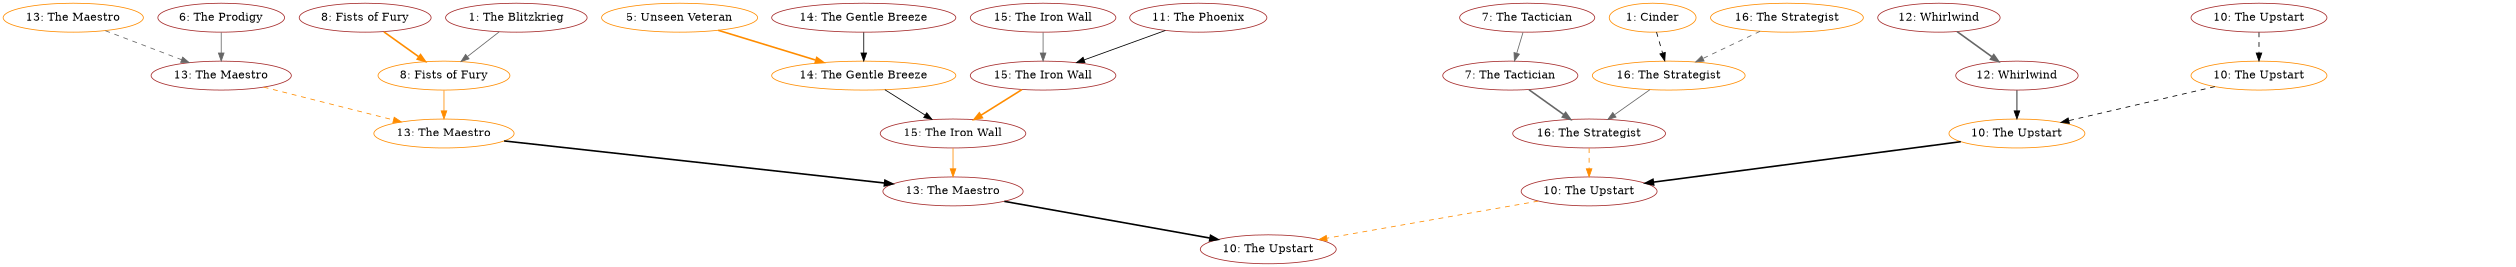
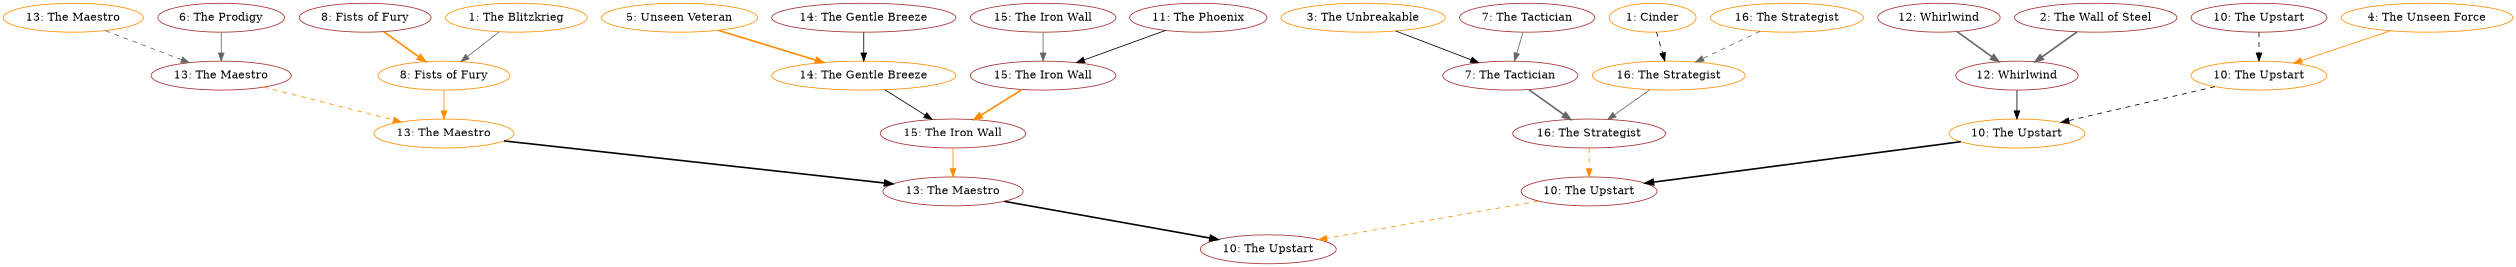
node "1: The Blitzkrieg": color brown -> darkorange
node "3: The Unbreakable": added
node "2: The Wall of Steel": added
node "4: The Unseen Force": added
